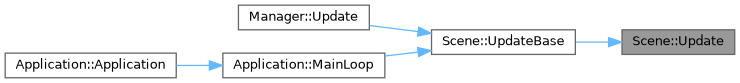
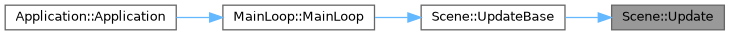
node "Manager::Update": removed
node "Application::MainLoop": label "Application::MainLoop" -> "MainLoop::MainLoop"
